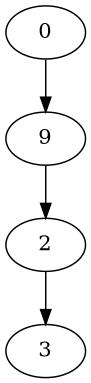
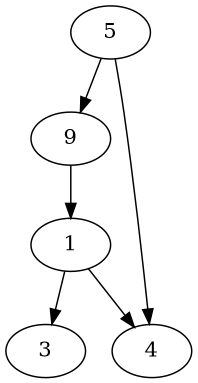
node "0": label "0" -> "5"
node "2": label "2" -> "1"
node "4": added
